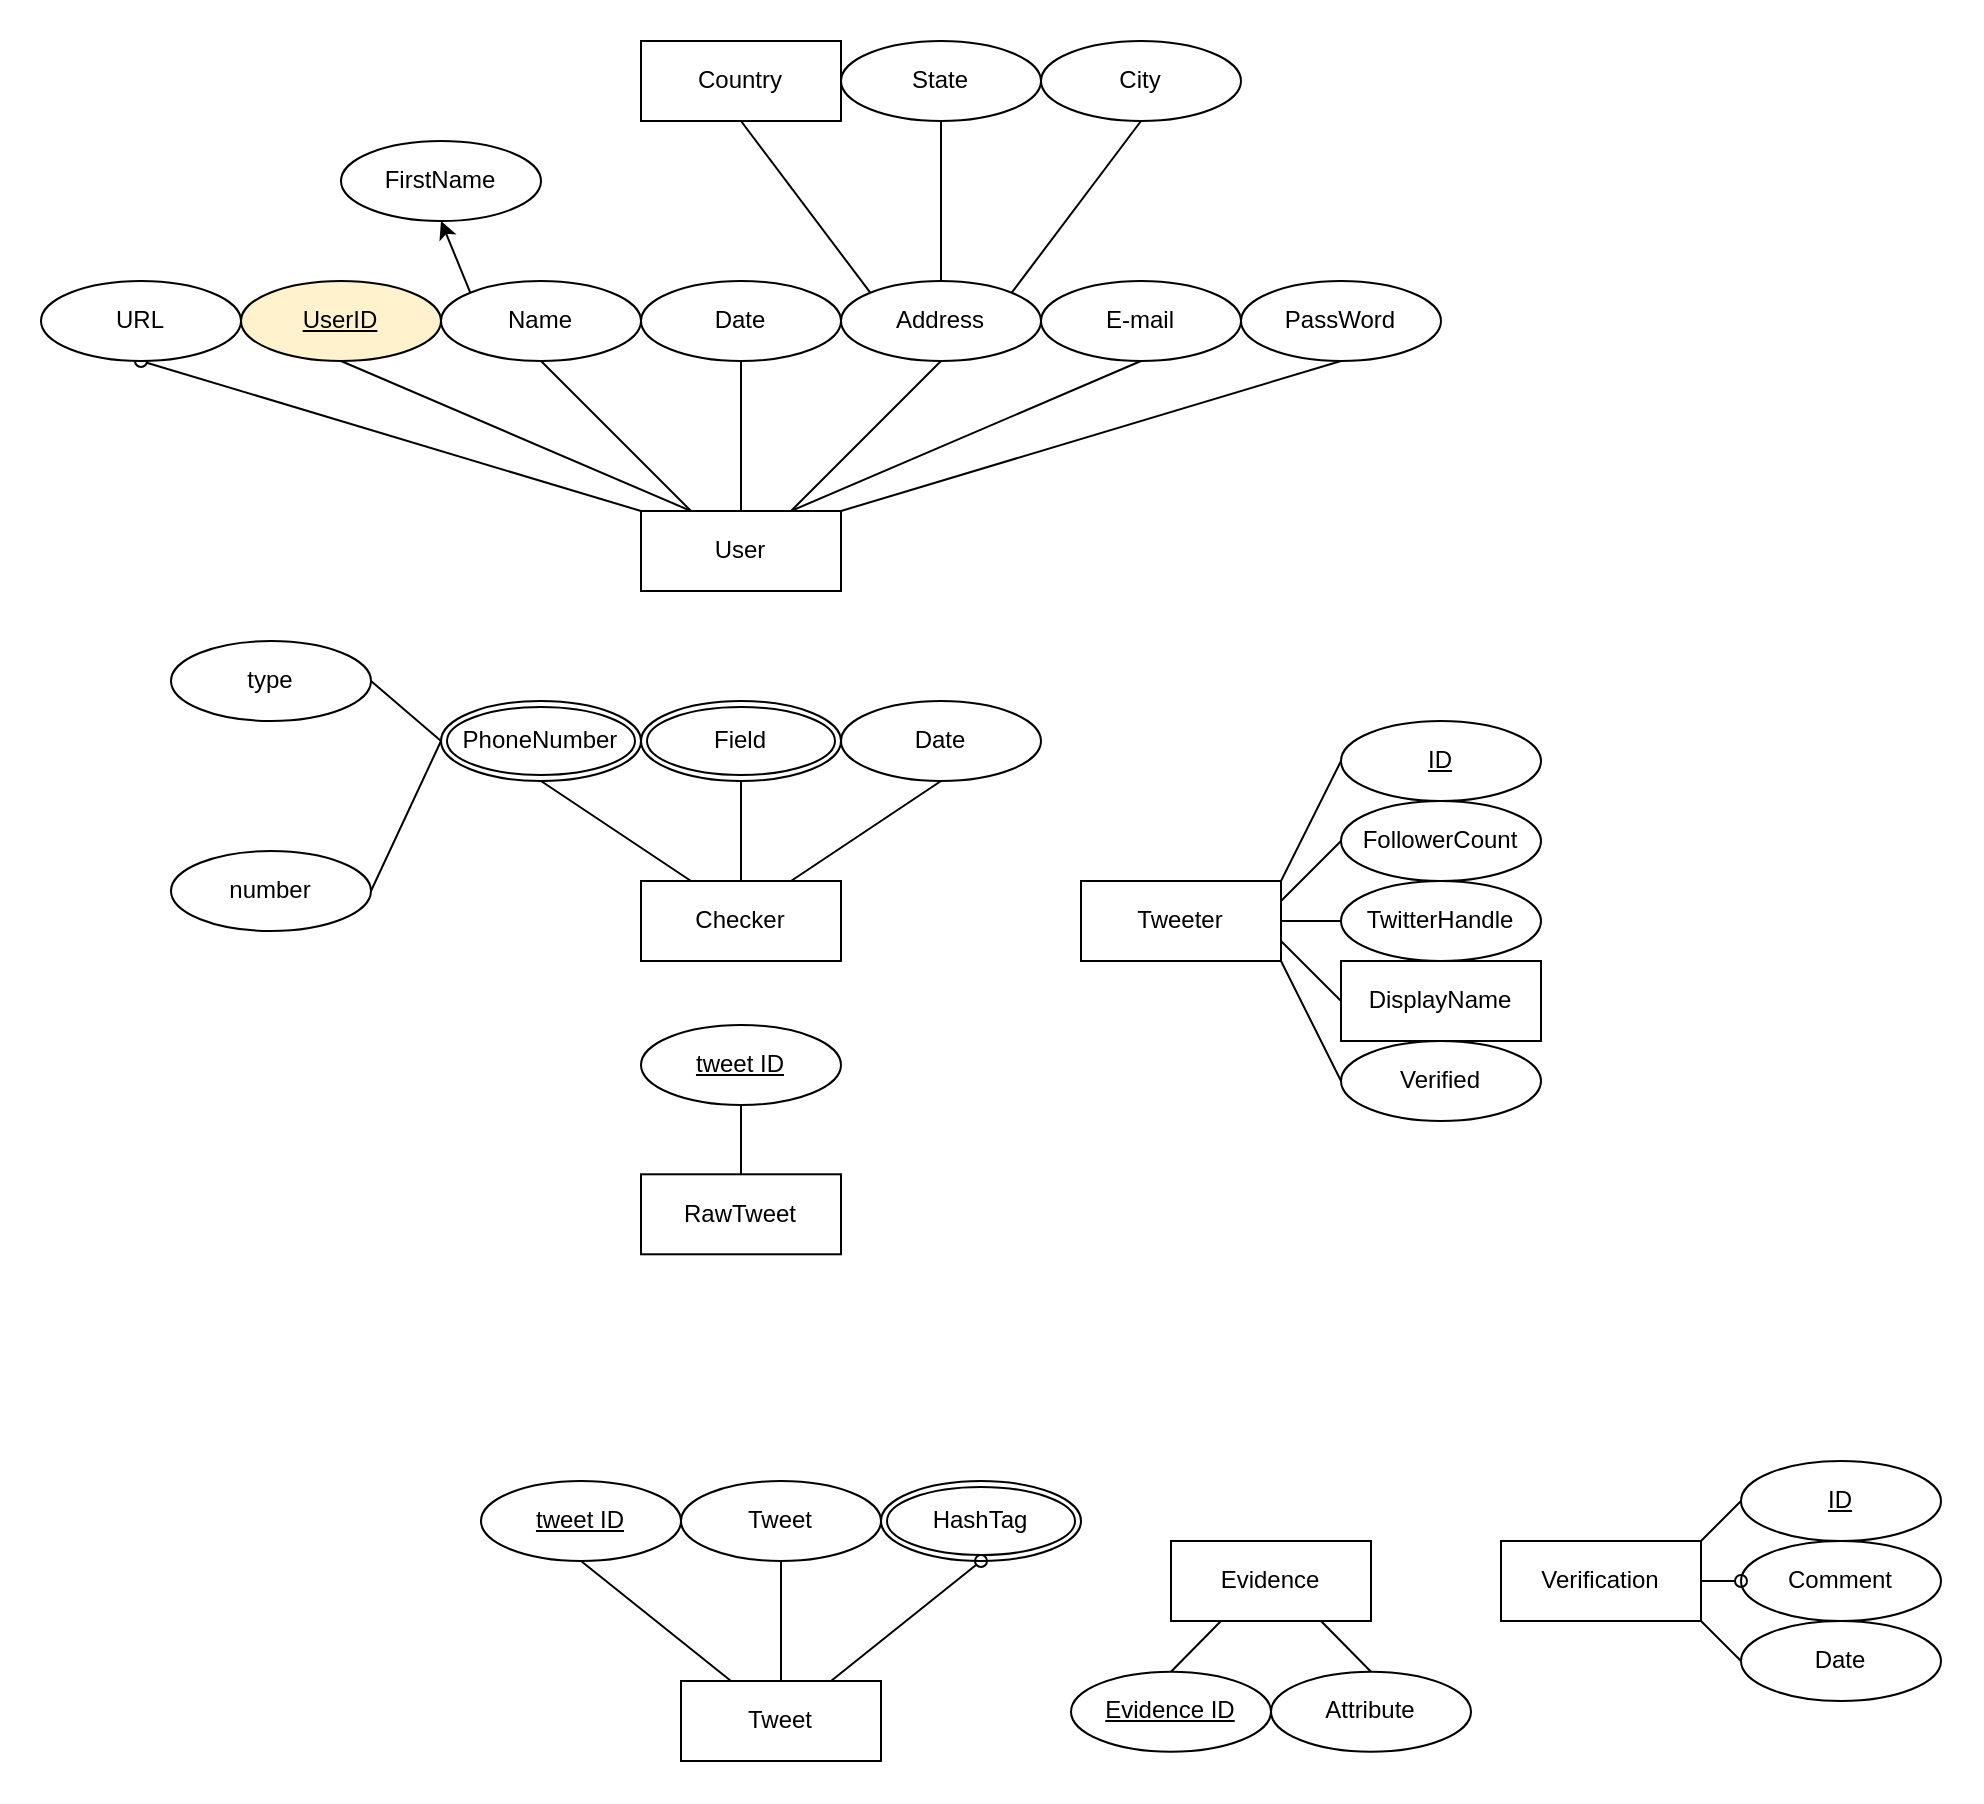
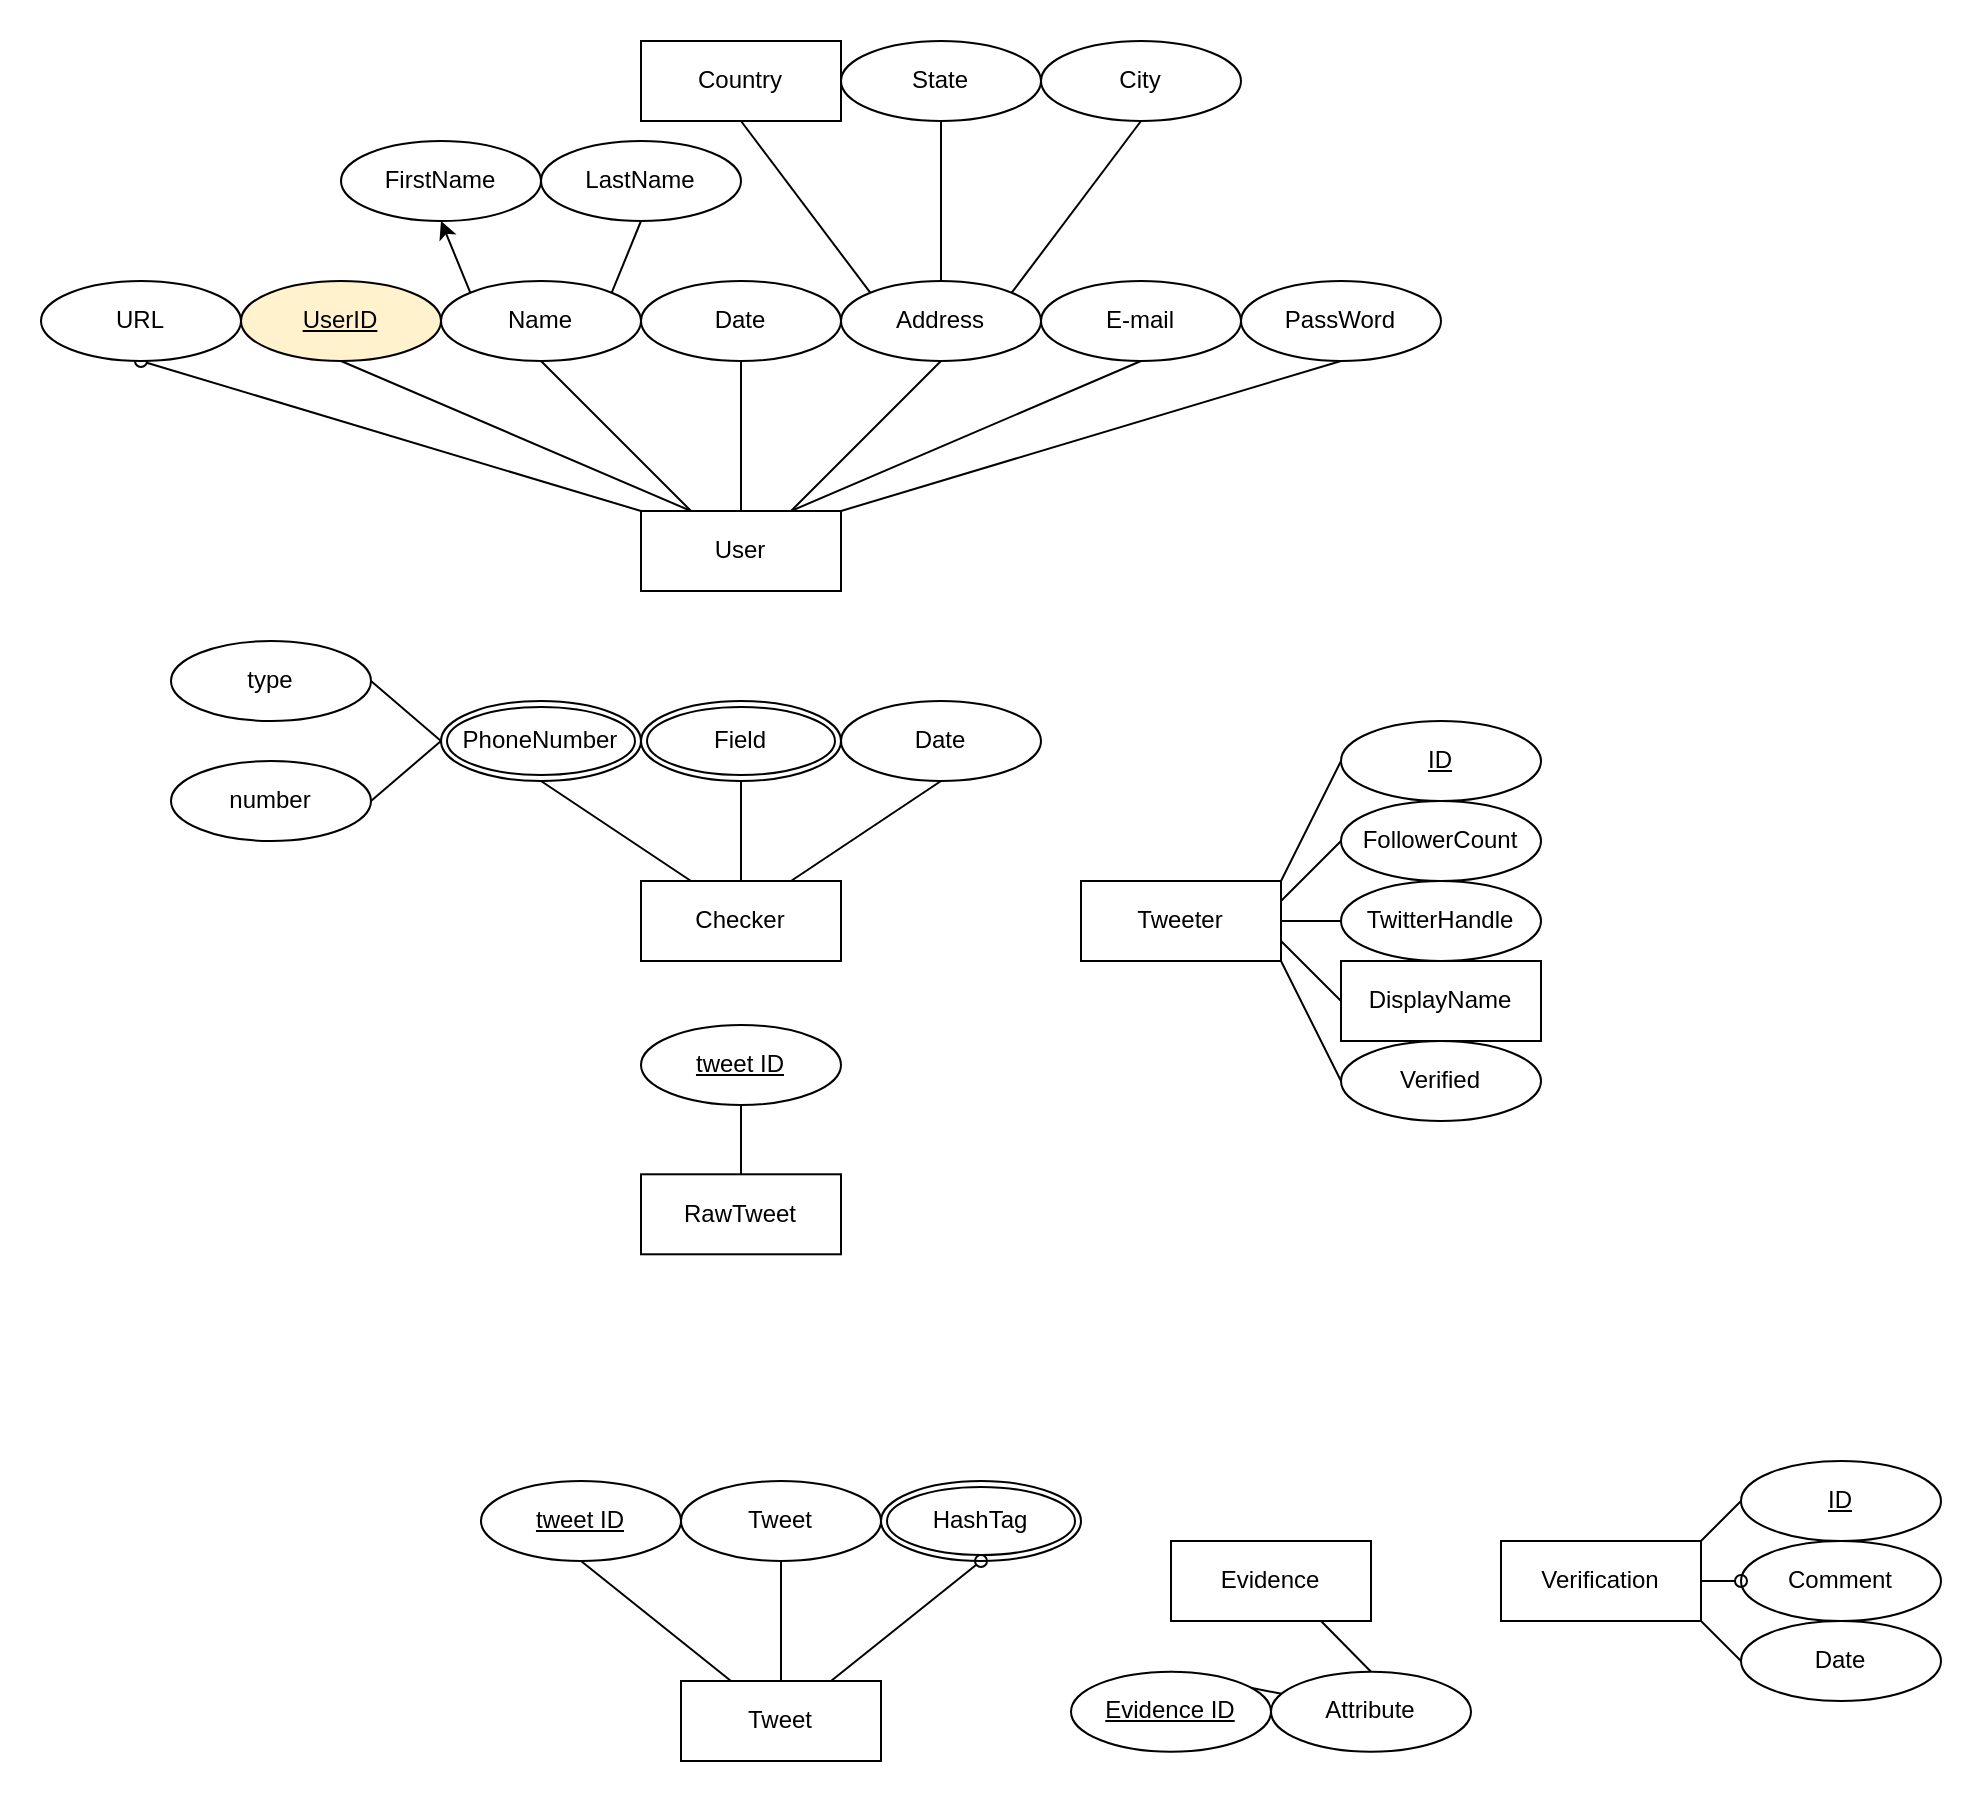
node "LastName": added
edge "LastName" -- "Name": added
node "number": moved (271, 891) -> (271, 801)
edge "Evidence" -- "Evidence ID": now "Attribute" -- "Evidence ID"
